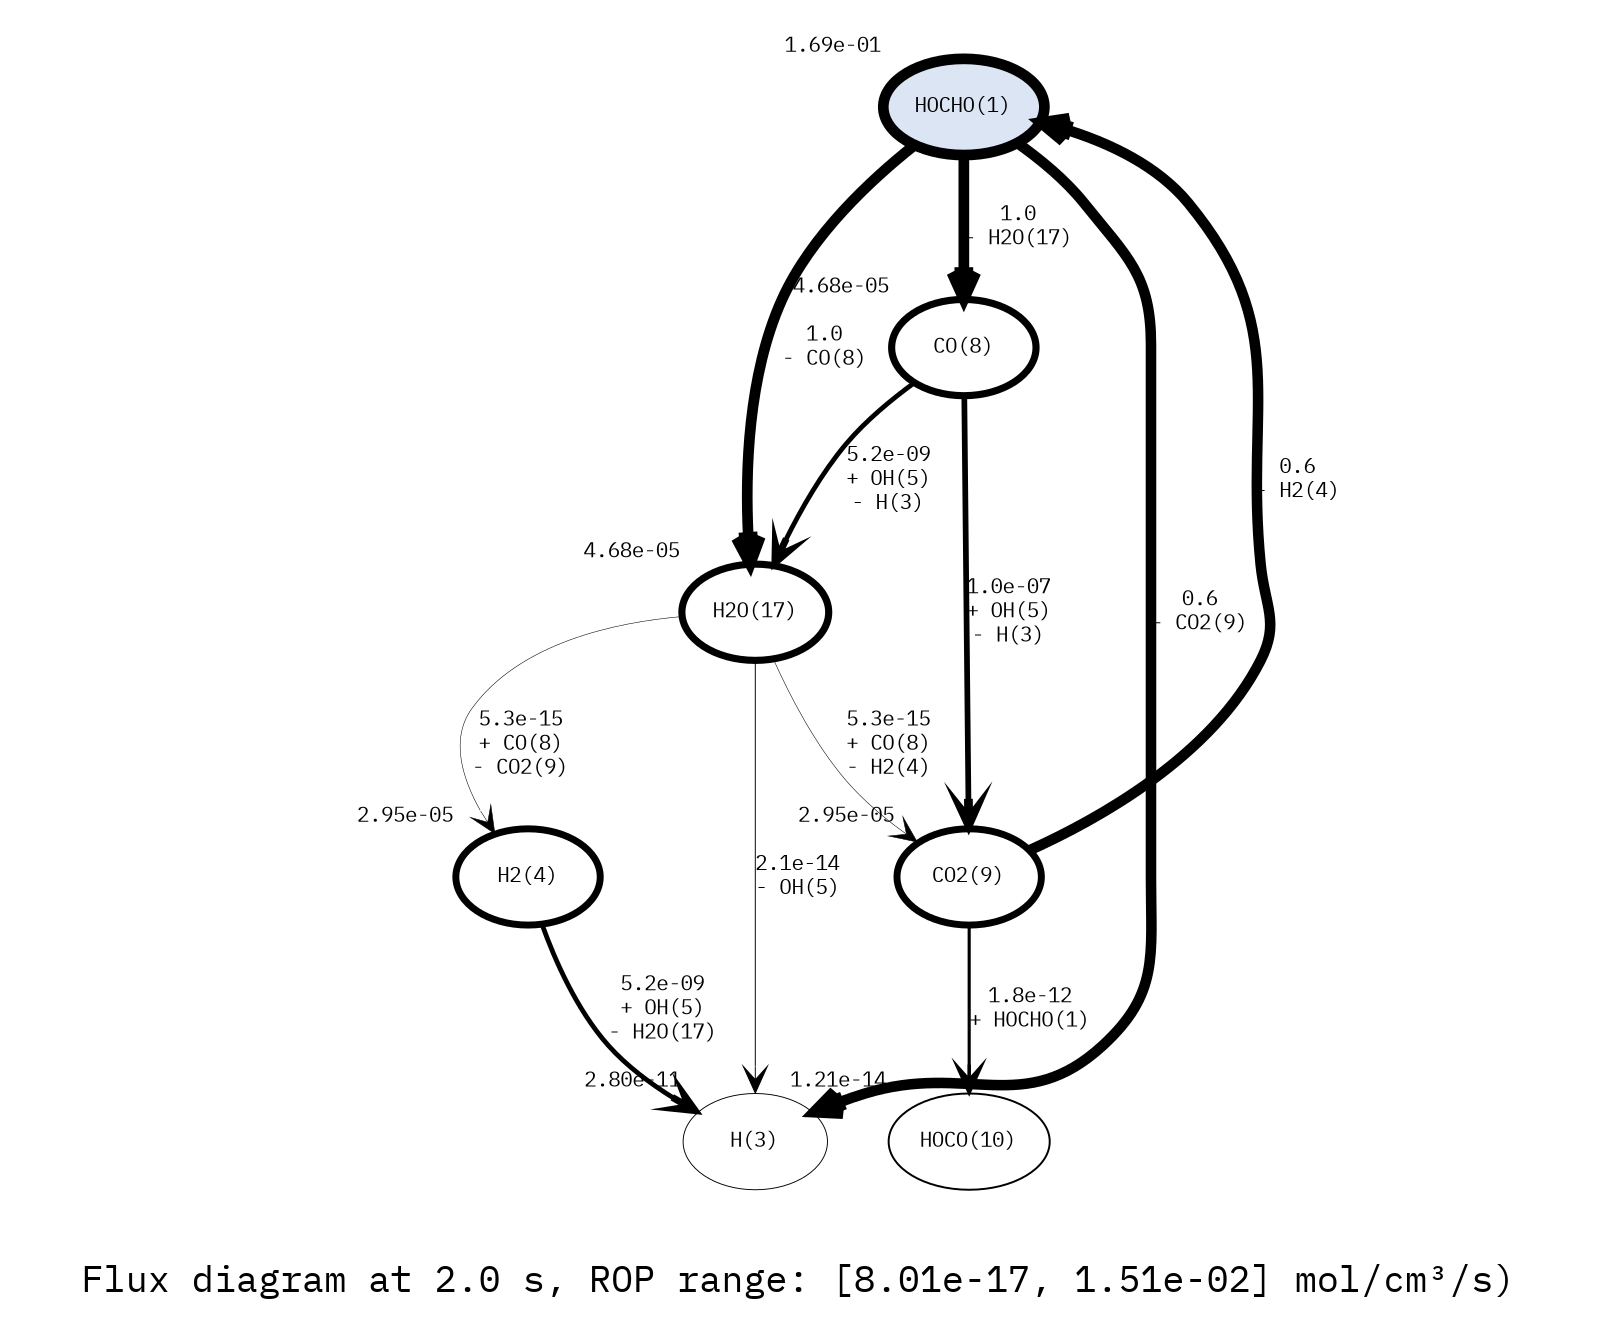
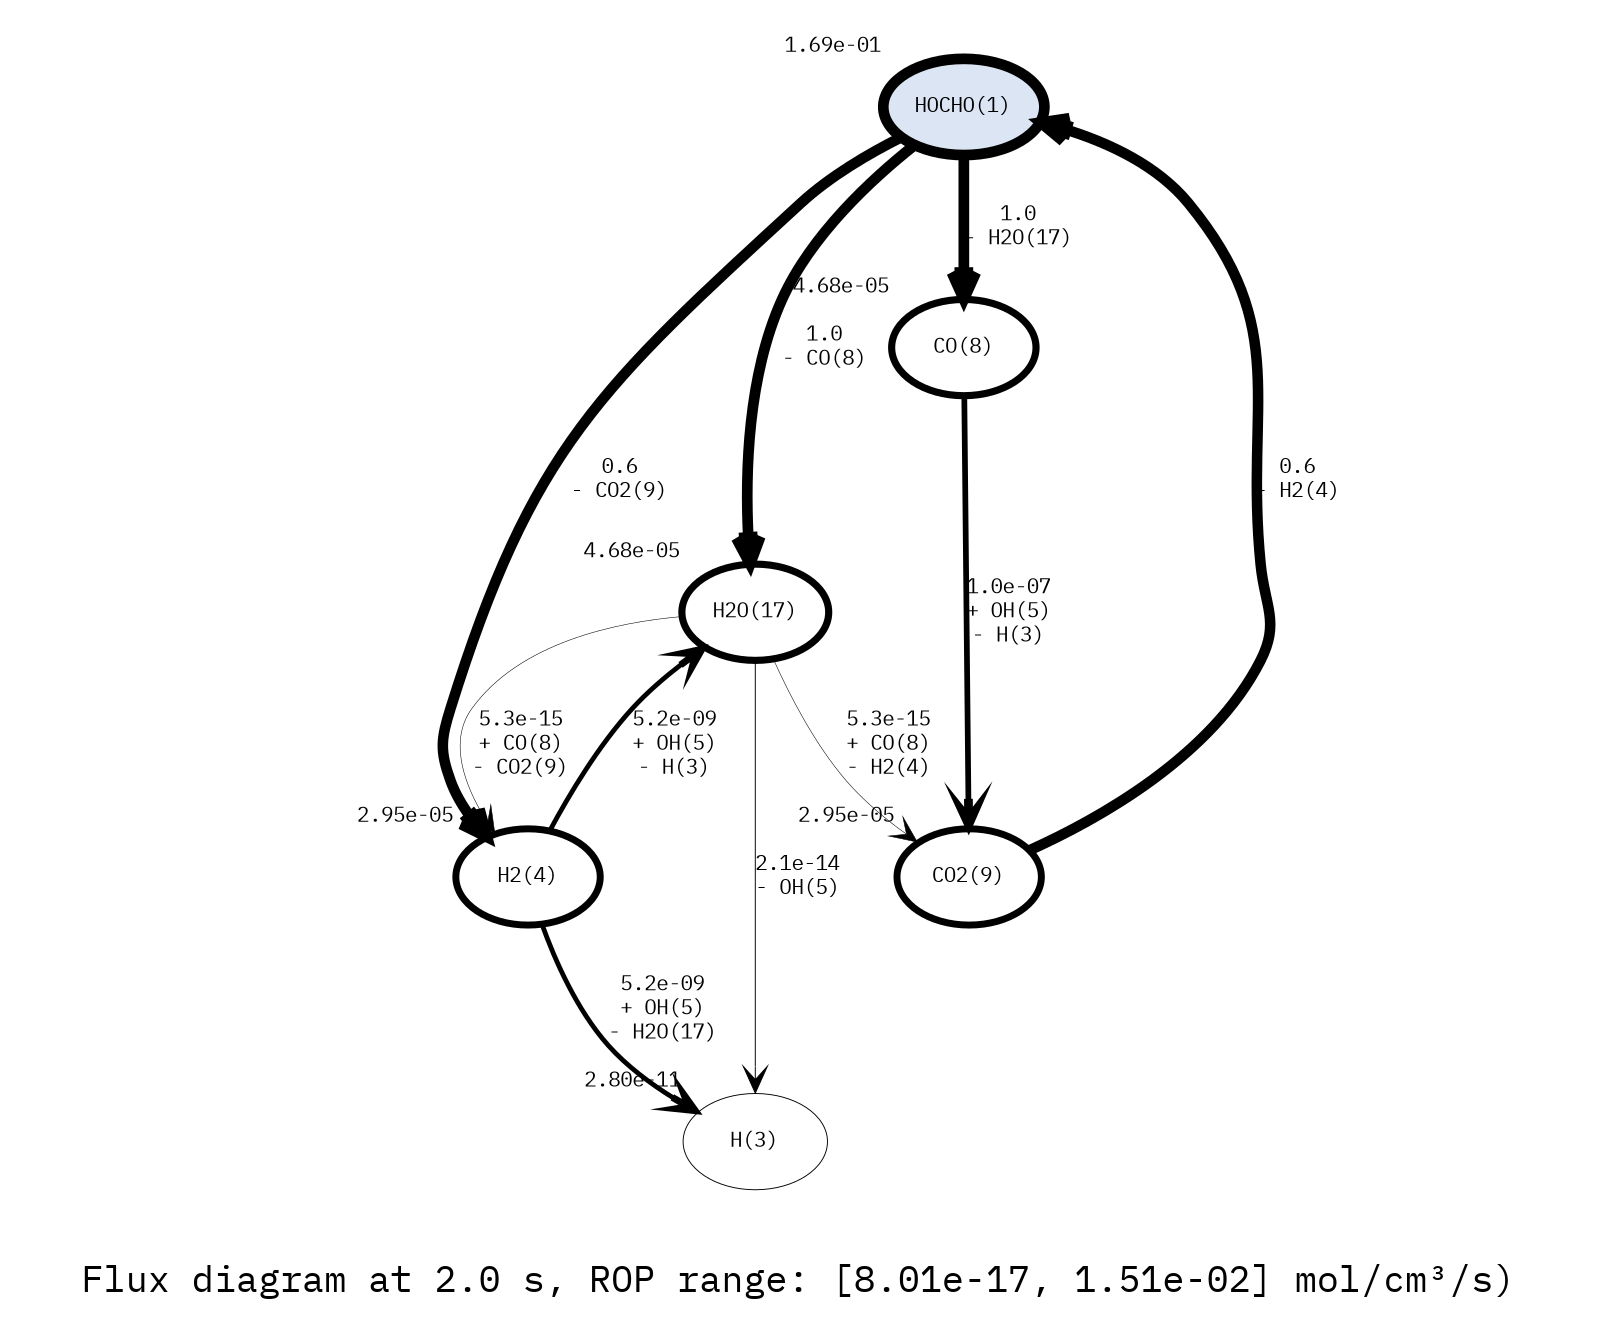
edge "CO(8) 4.68e-05" -> "H2O(17) 4.68e-05": now "H2(4) 2.95e-05" -> "H2O(17) 4.68e-05"
edge "HOCHO(1) 1.69e-01" -> "H(3) 2.80e-11": now "HOCHO(1) 1.69e-01" -> "H2(4) 2.95e-05"
node "HOCO(10) 1.21e-14": removed
